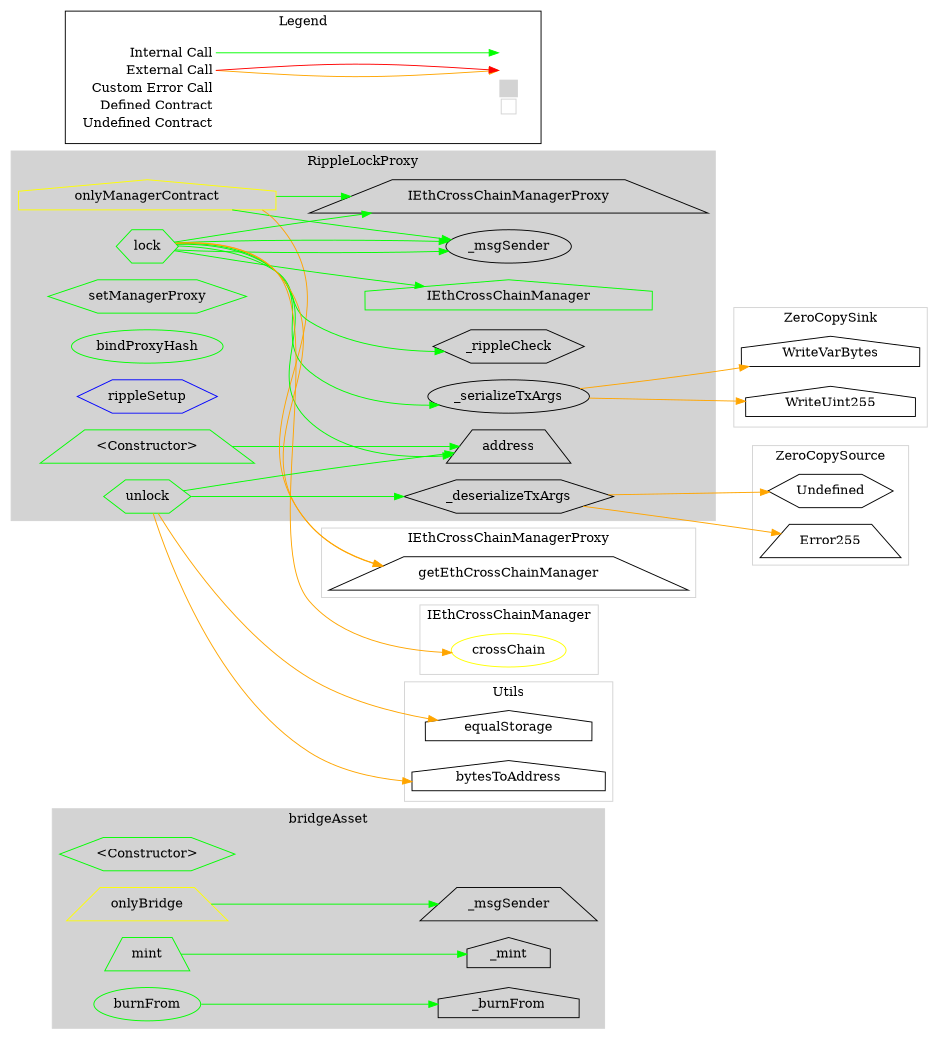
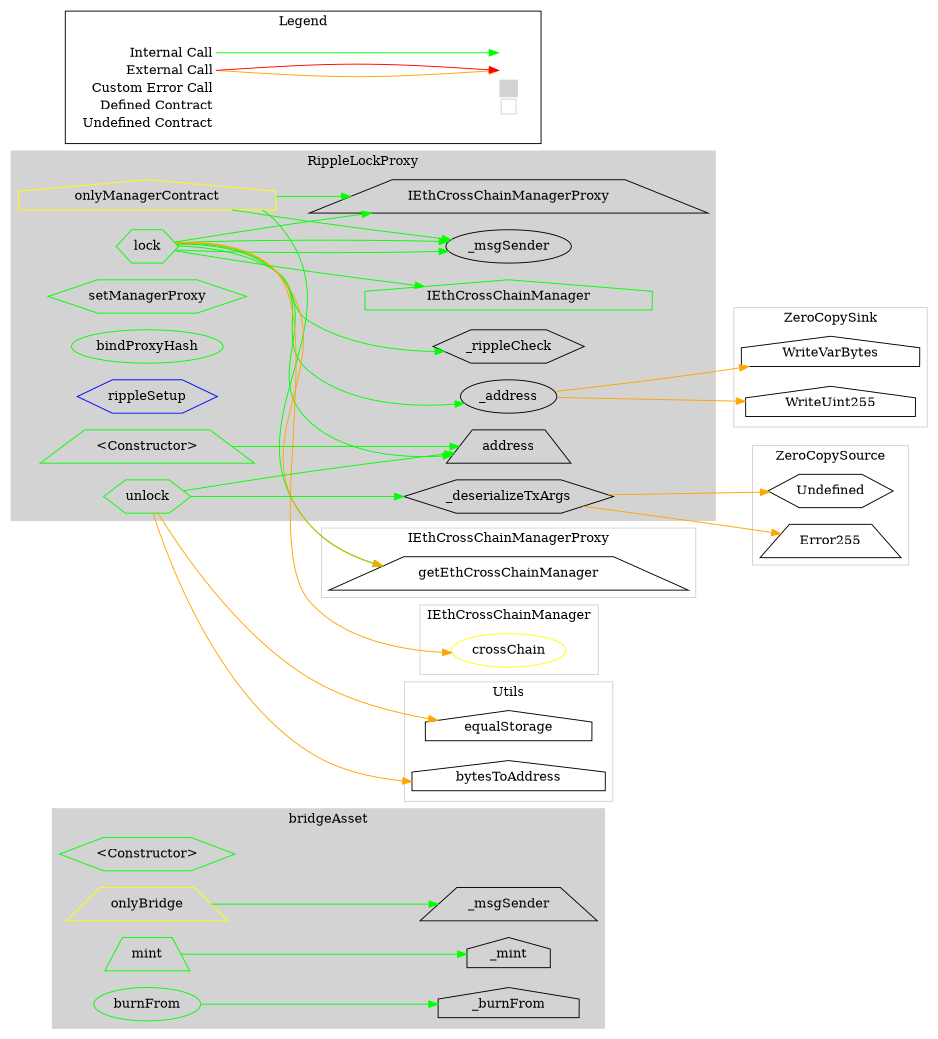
node "_serializeTxArgs": label "_serializeTxArgs" -> "_address"
edge "onlyManagerContract" -> "getEthCrossChainManager": color orange -> green
